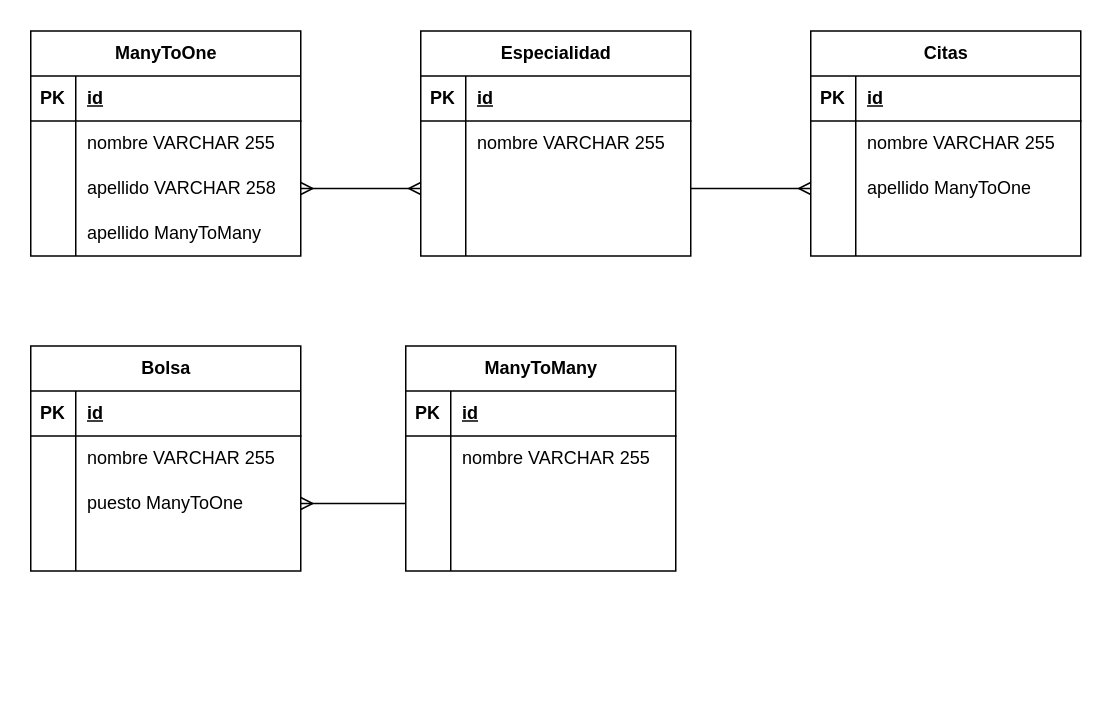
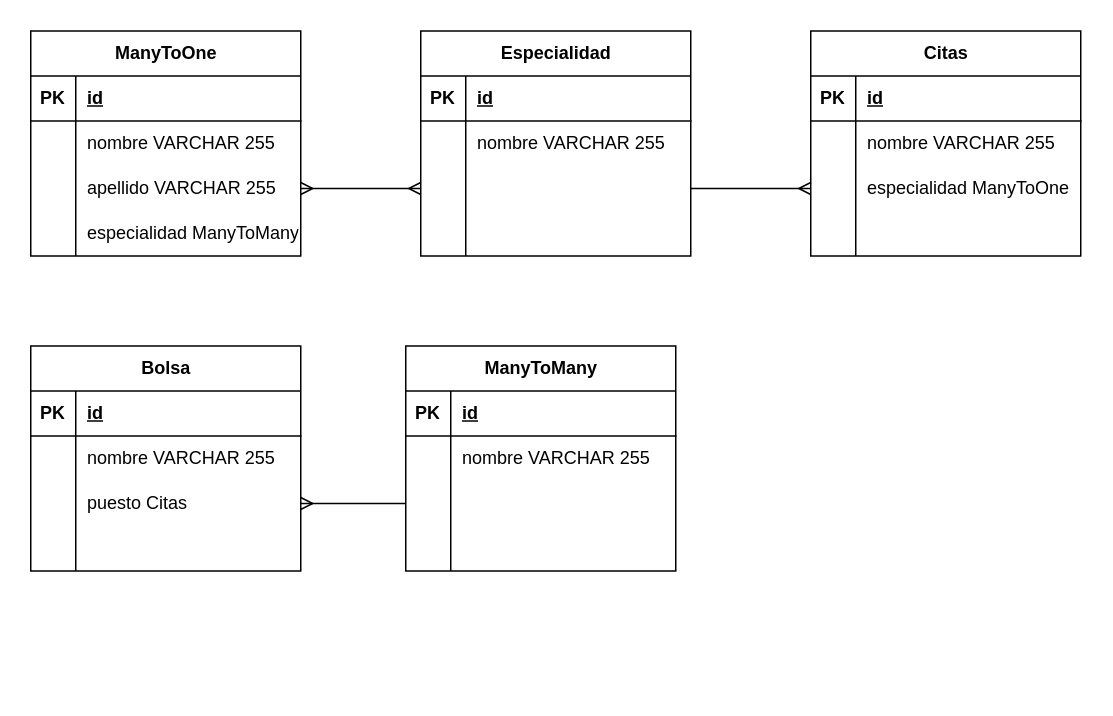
node "apellido VARCHAR 258": label "apellido VARCHAR 258" -> "apellido VARCHAR 255"
node "apellido ManyToOne": label "apellido ManyToOne" -> "especialidad ManyToOne"
node "apellido ManyToMany": label "apellido ManyToMany" -> "especialidad ManyToMany"
node "puesto ManyToOne": label "puesto ManyToOne" -> "puesto Citas"
